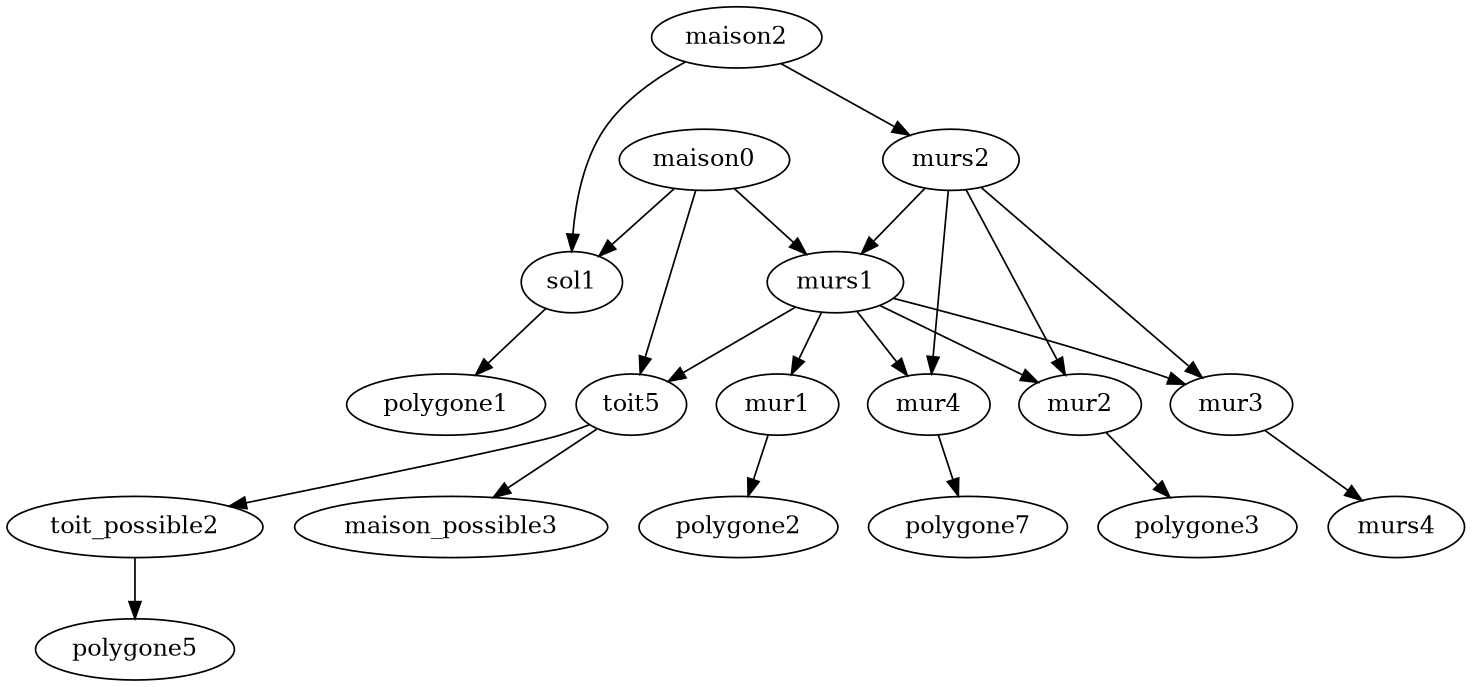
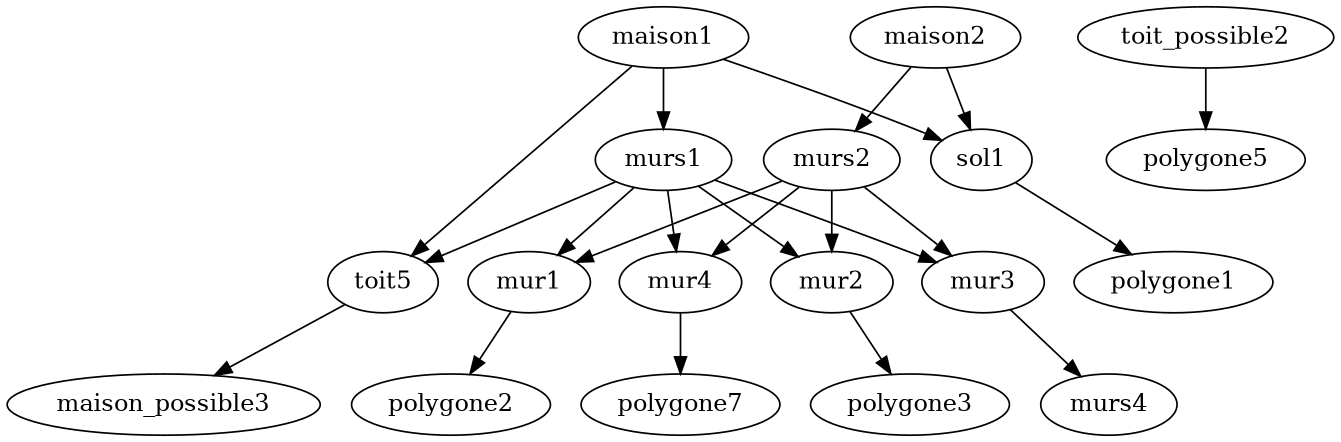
node "maison0": label "maison0" -> "maison1"
edge "murs2" -> "murs1": now "murs2" -> "mur1"
edge "toit5" -> "toit_possible2": removed
